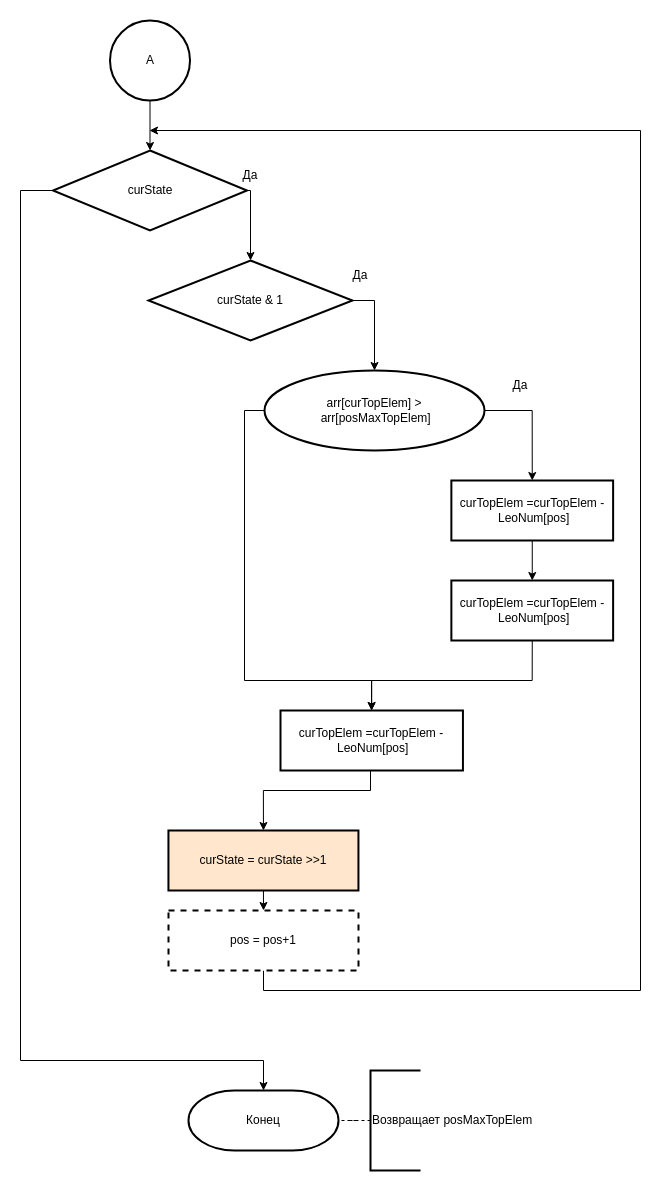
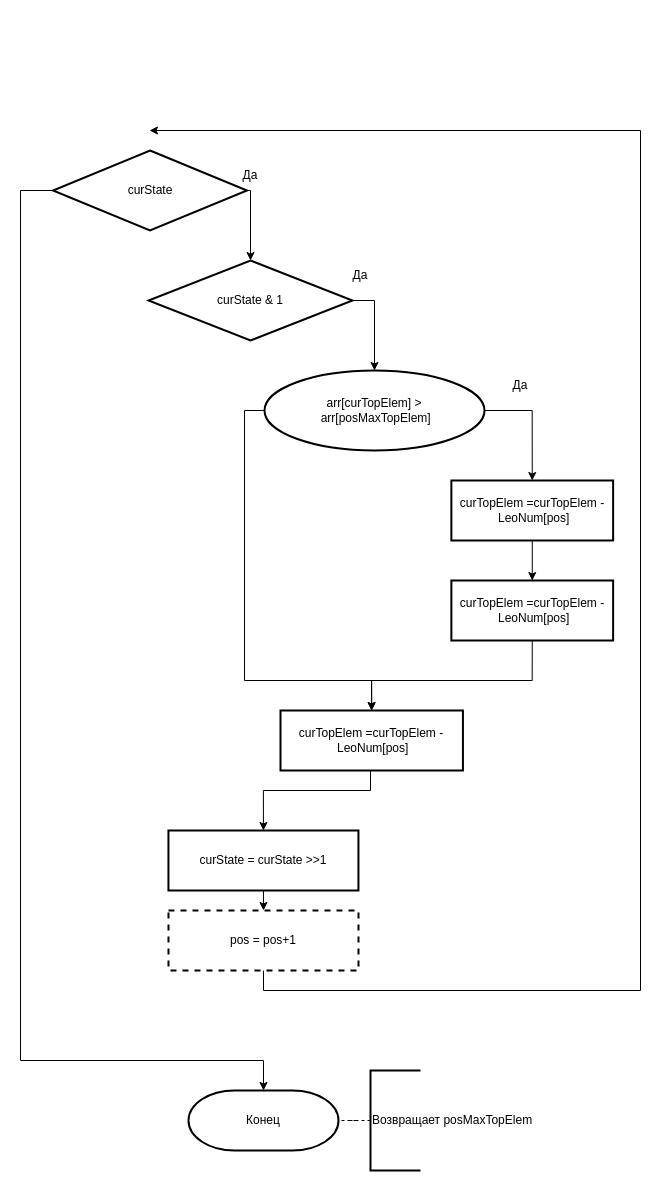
node "А": removed
edge "А" -> "curState": removed
node "curState = curState >>1": fillcolor #ffe6cc -> #ffffff
